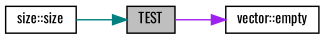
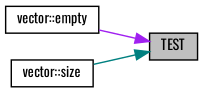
node "size::size": label "size::size" -> "vector::size"
edge "TEST" -> "vector::empty": reversed
